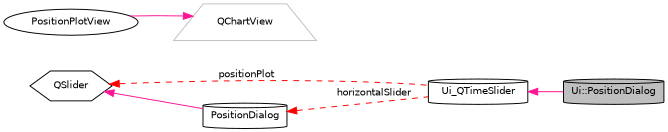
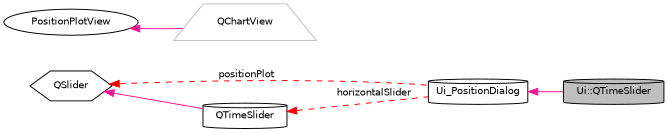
edge "PositionPlotView" -> "QChartView": reversed
node "Ui_QTimeSlider": label "Ui_QTimeSlider" -> "Ui_PositionDialog"
node "Ui::PositionDialog": label "Ui::PositionDialog" -> "Ui::QTimeSlider"
node "PositionDialog": label "PositionDialog" -> "QTimeSlider"
